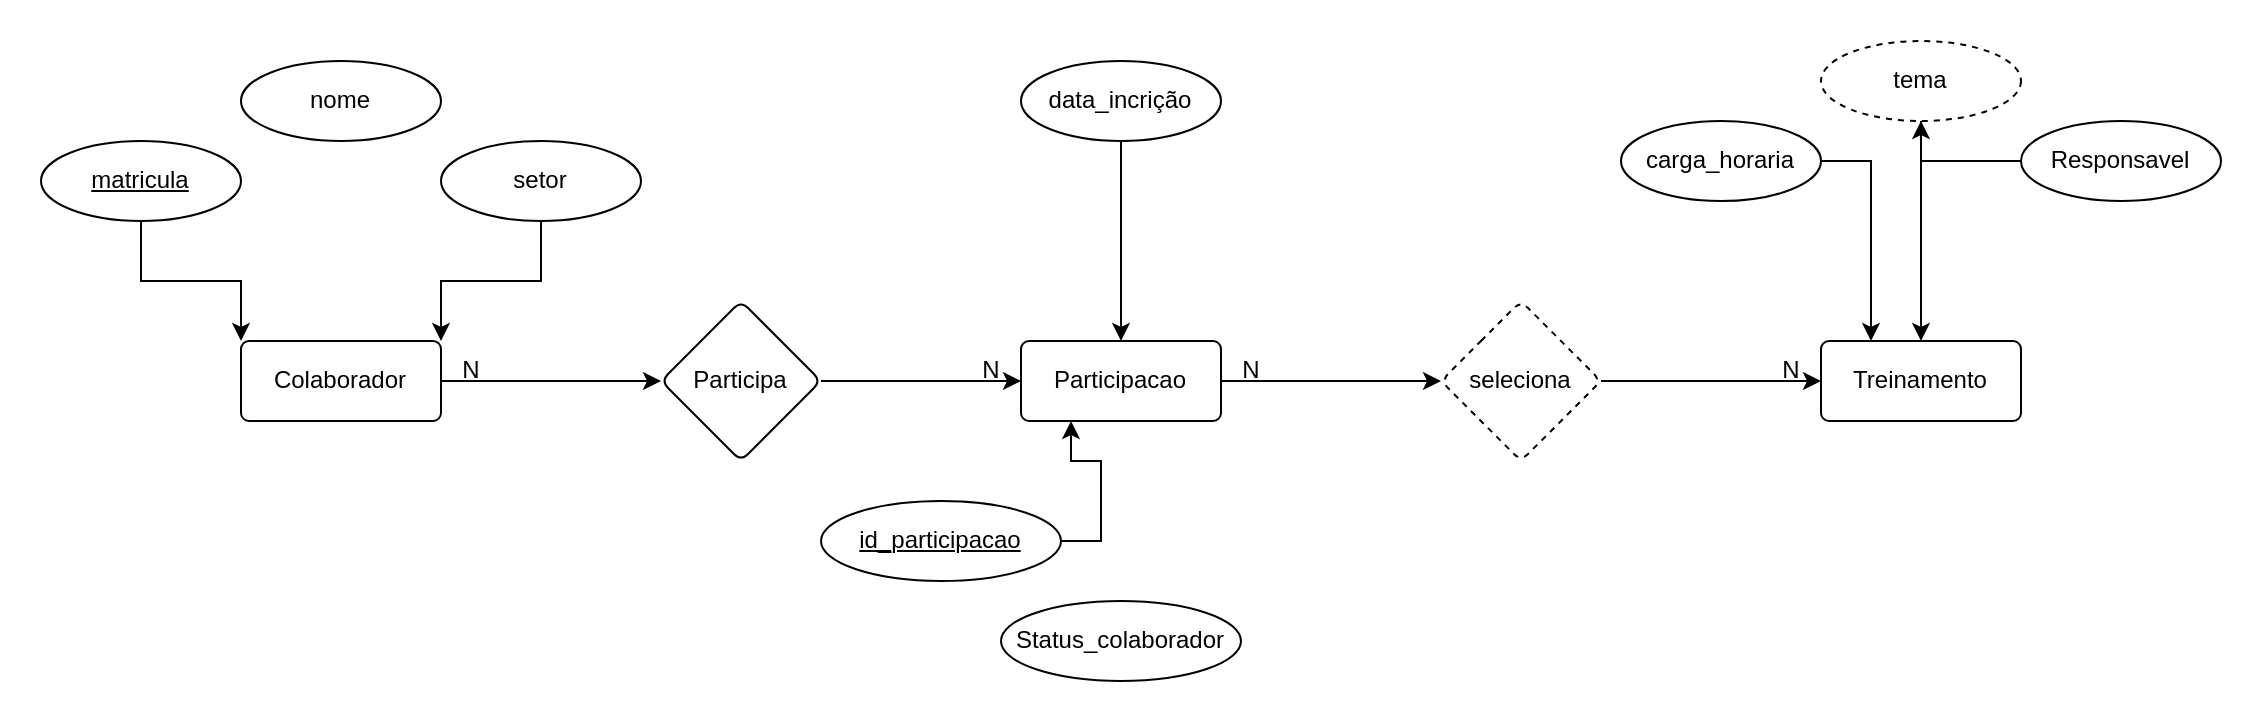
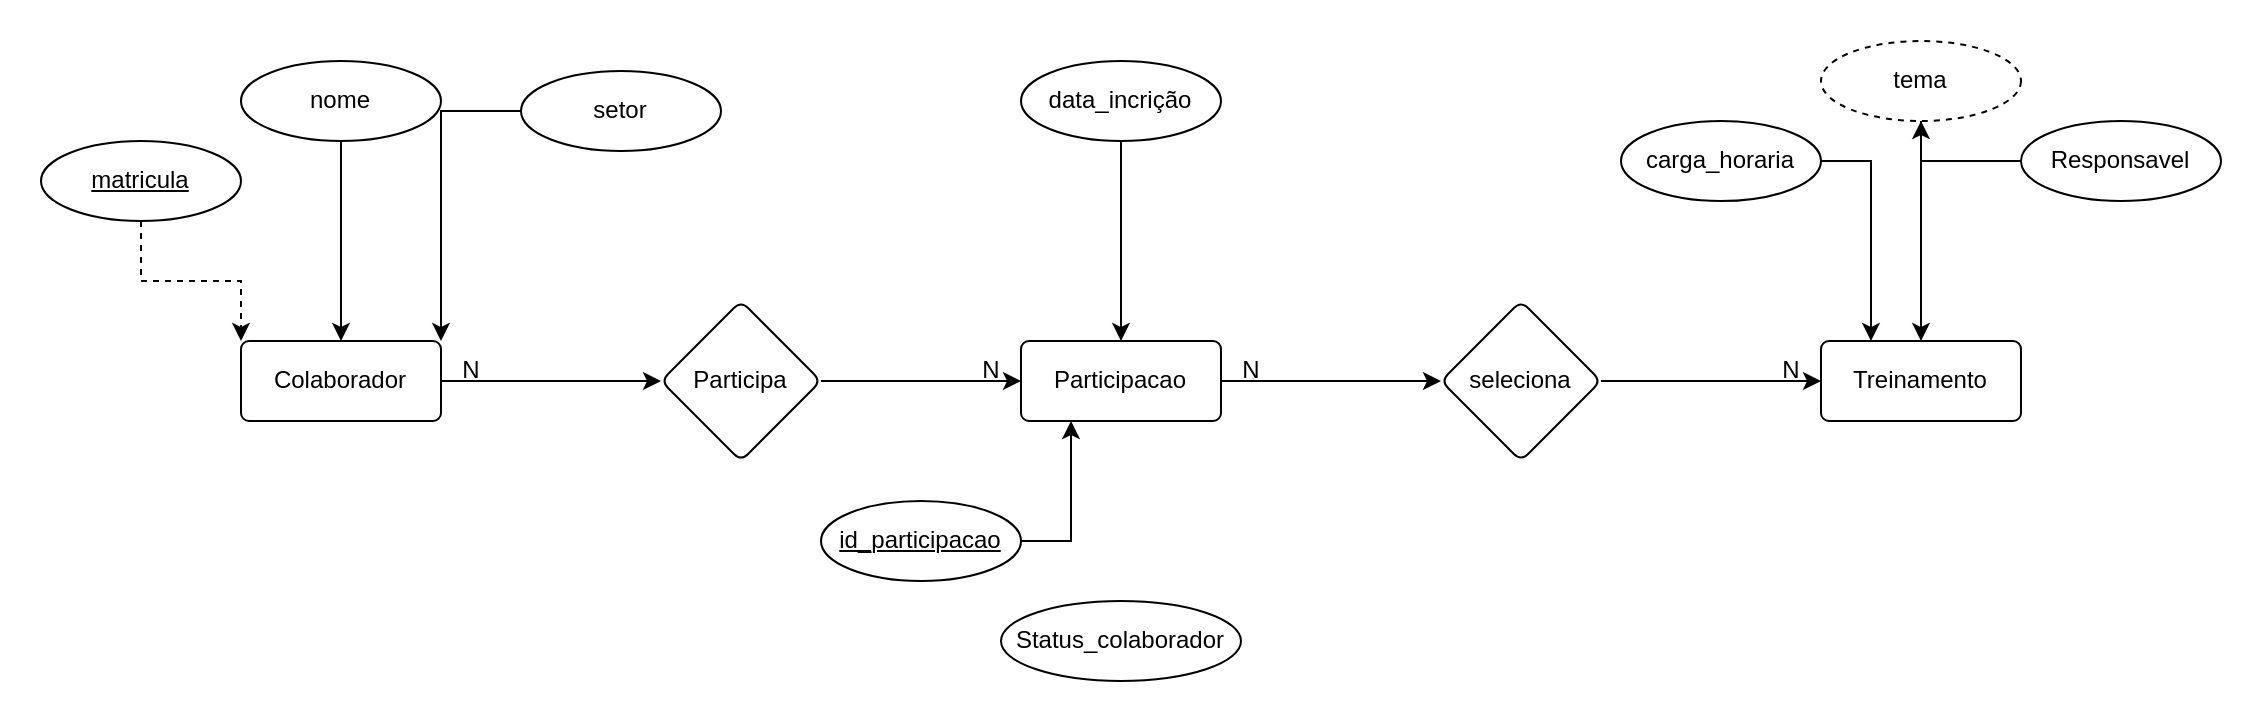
node "setor": moved (541, 181) -> (621, 111)
edge "nome" -> "Colaborador": added
edge "matricula" -> "Colaborador": style solid -> dashed
node "seleciona": style dashed -> solid
node "id_participacao": size 240x80 -> 200x80
